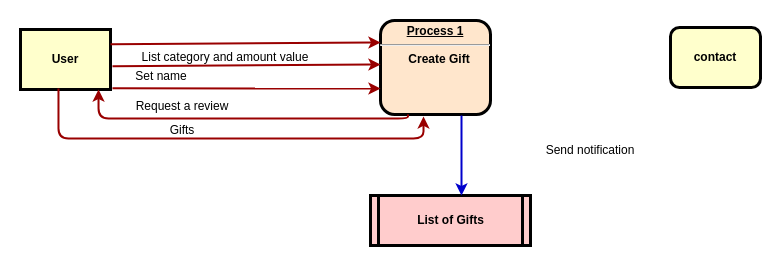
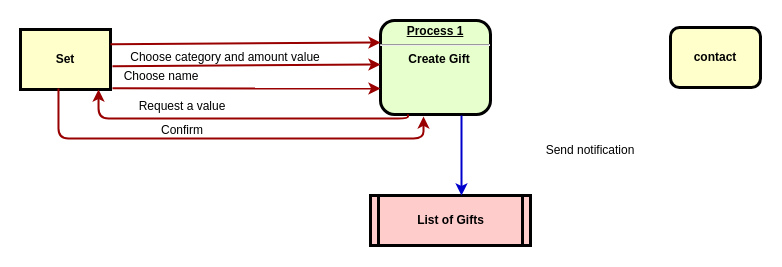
node "List category and amount value": label "List category and amount value" -> "Choose category and amount value"
node "User": label "User" -> "Set"
node "Process 1 Create Gift": fillcolor #ffe6cc -> #e6ffcc
node "Set name": label "Set name" -> "Choose name"
node "Request a review": label "Request a review" -> "Request a value"
node "Gifts": label "Gifts" -> "Confirm"
